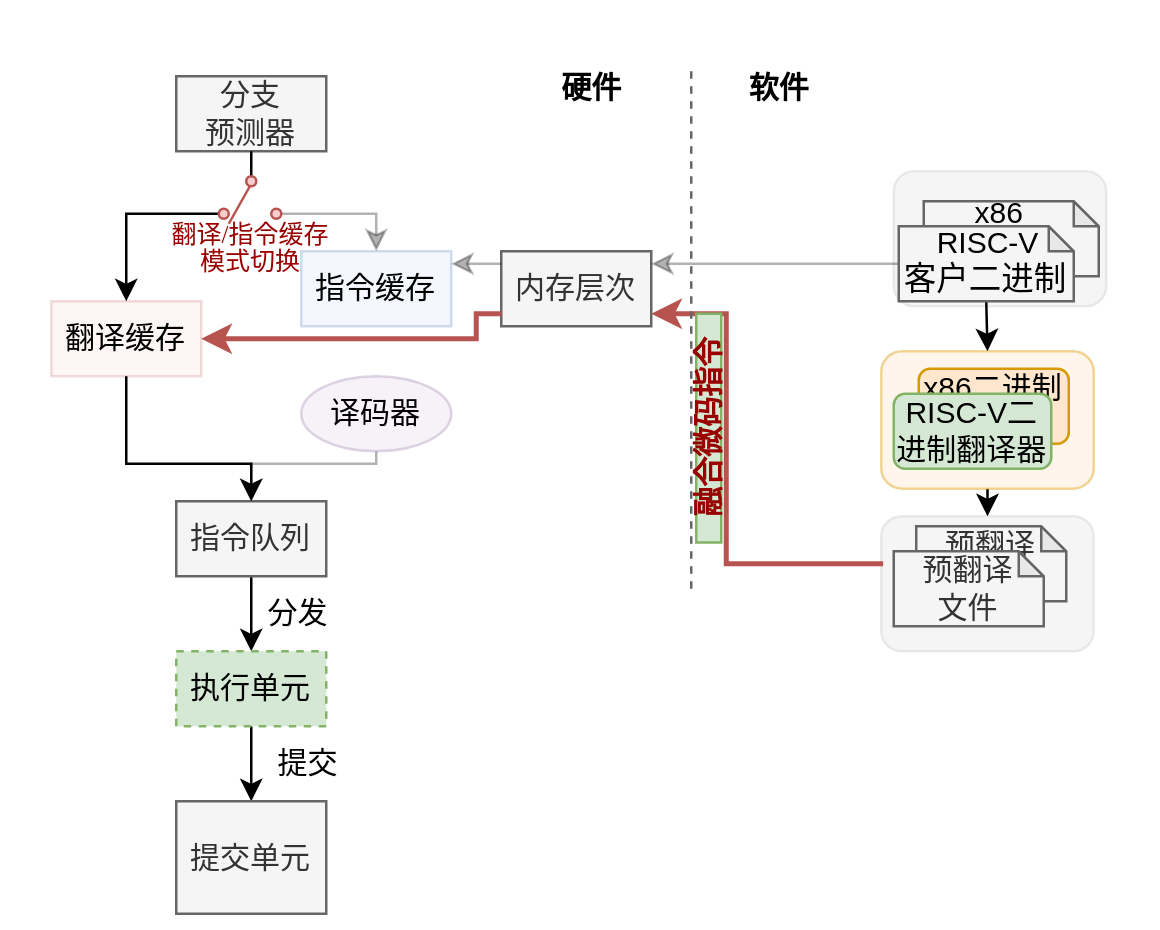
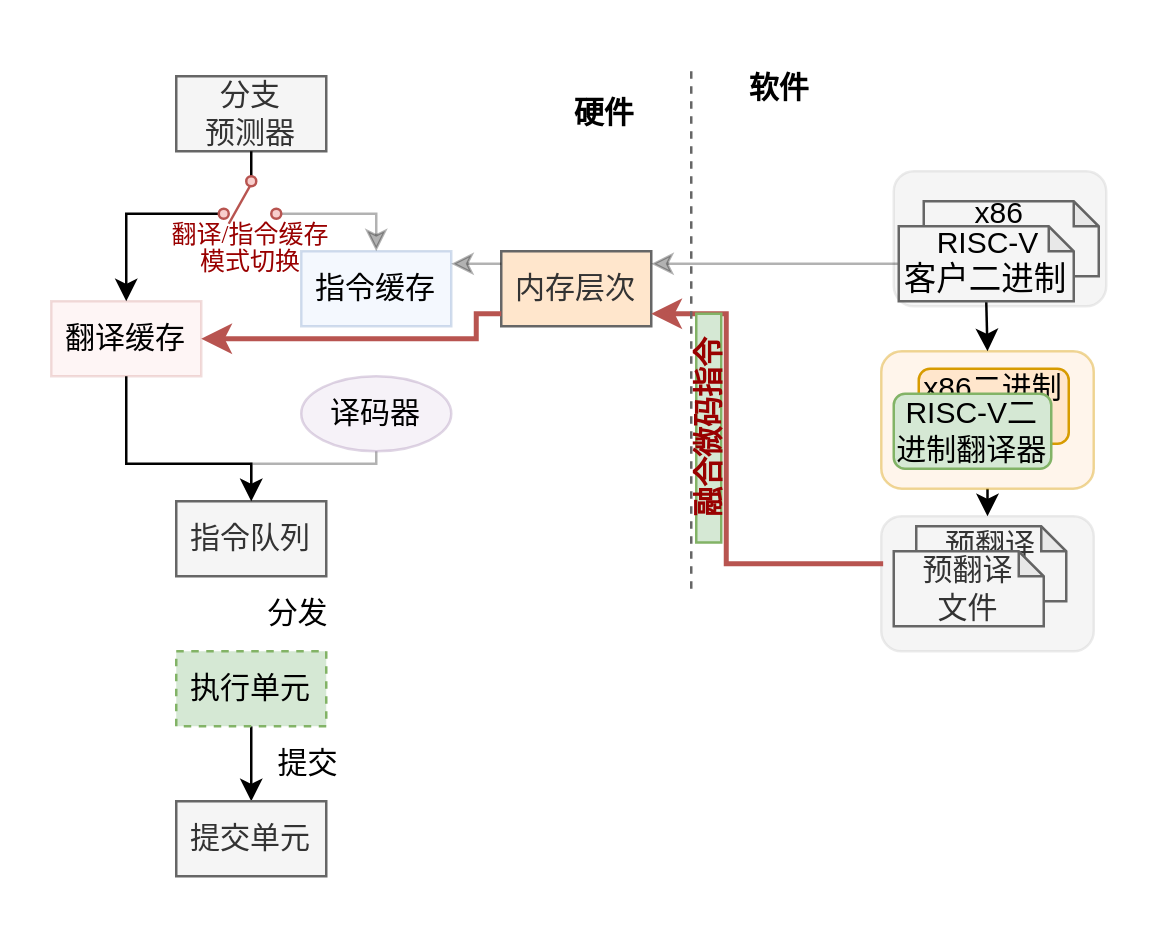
node "硬件": moved (591, 89) -> (604, 114)
node "内存层次": fillcolor #f5f5f5 -> #ffe6cc
edge "指令队列" -> "执行单元": removed
node "提交单元": size 150x113 -> 150x75
